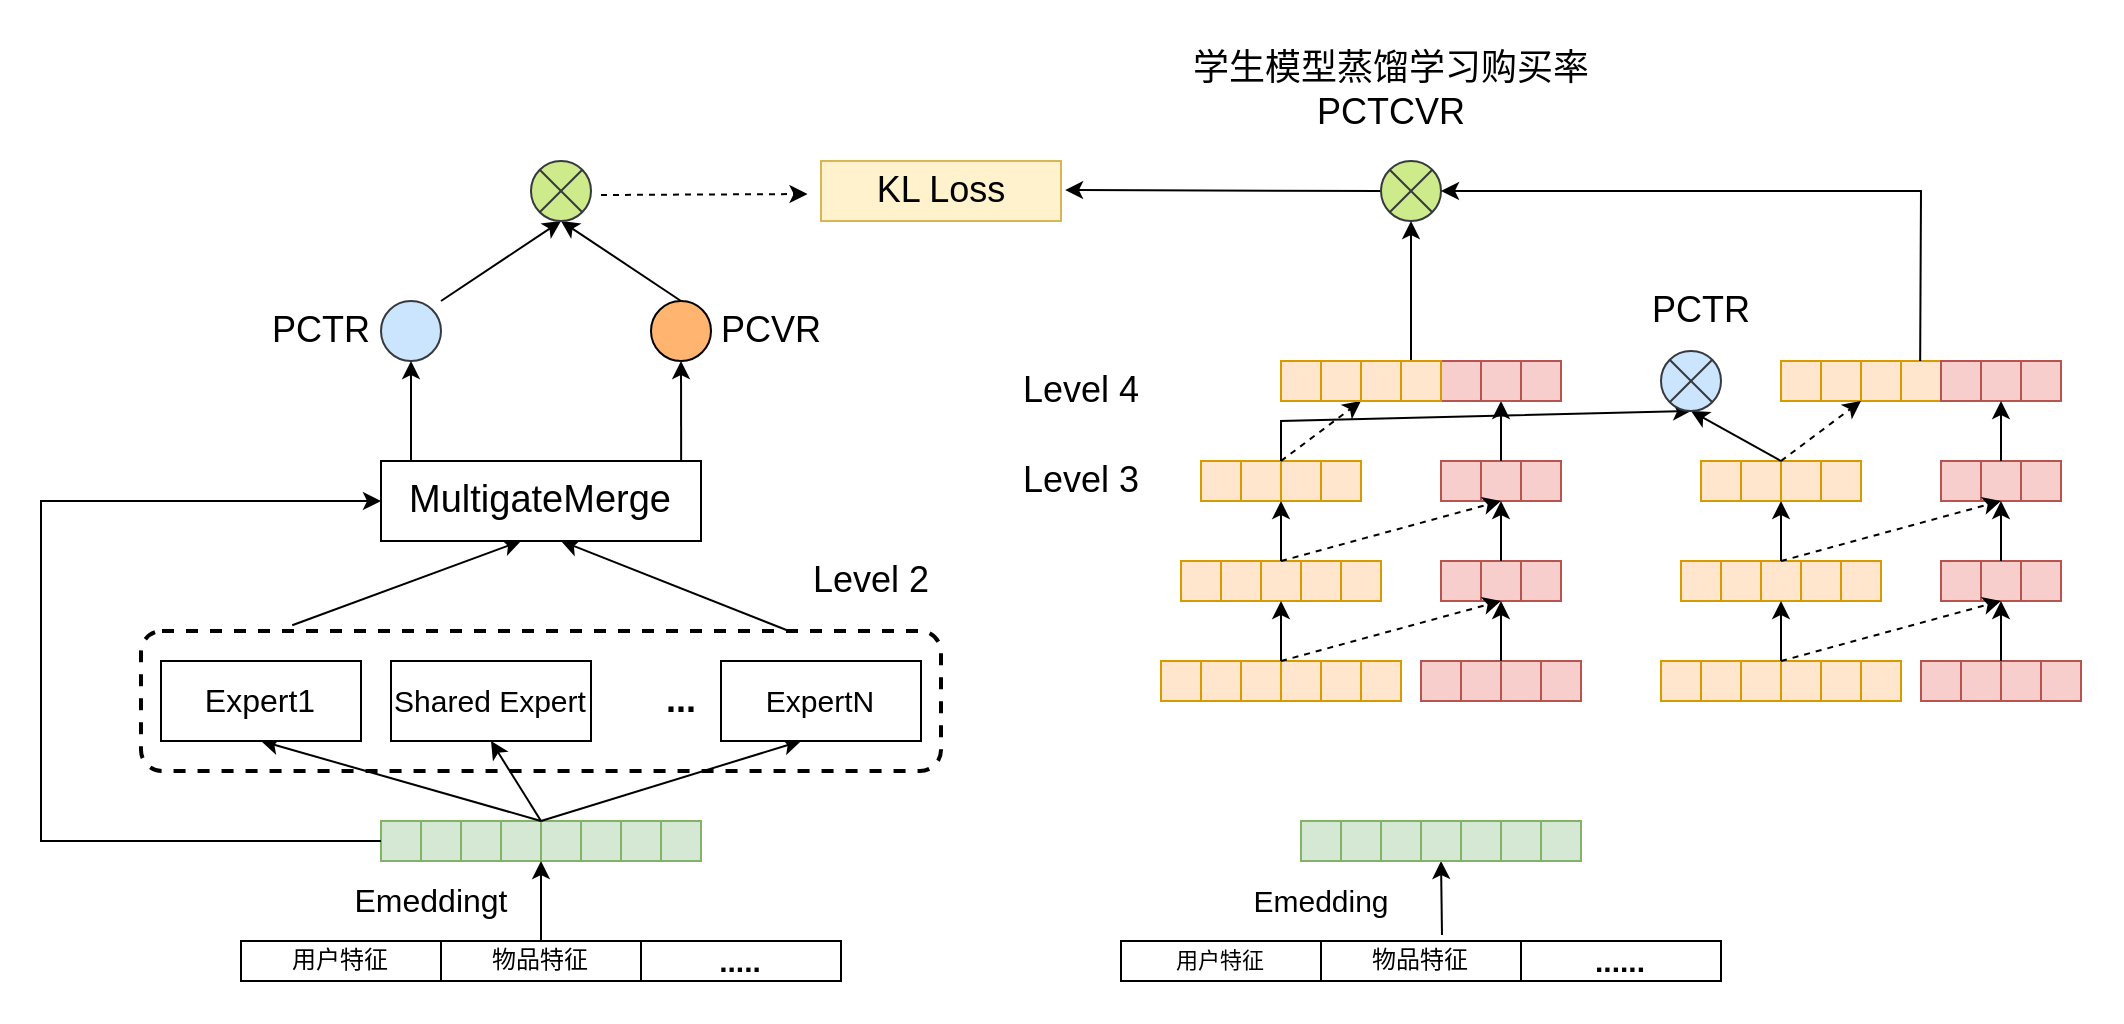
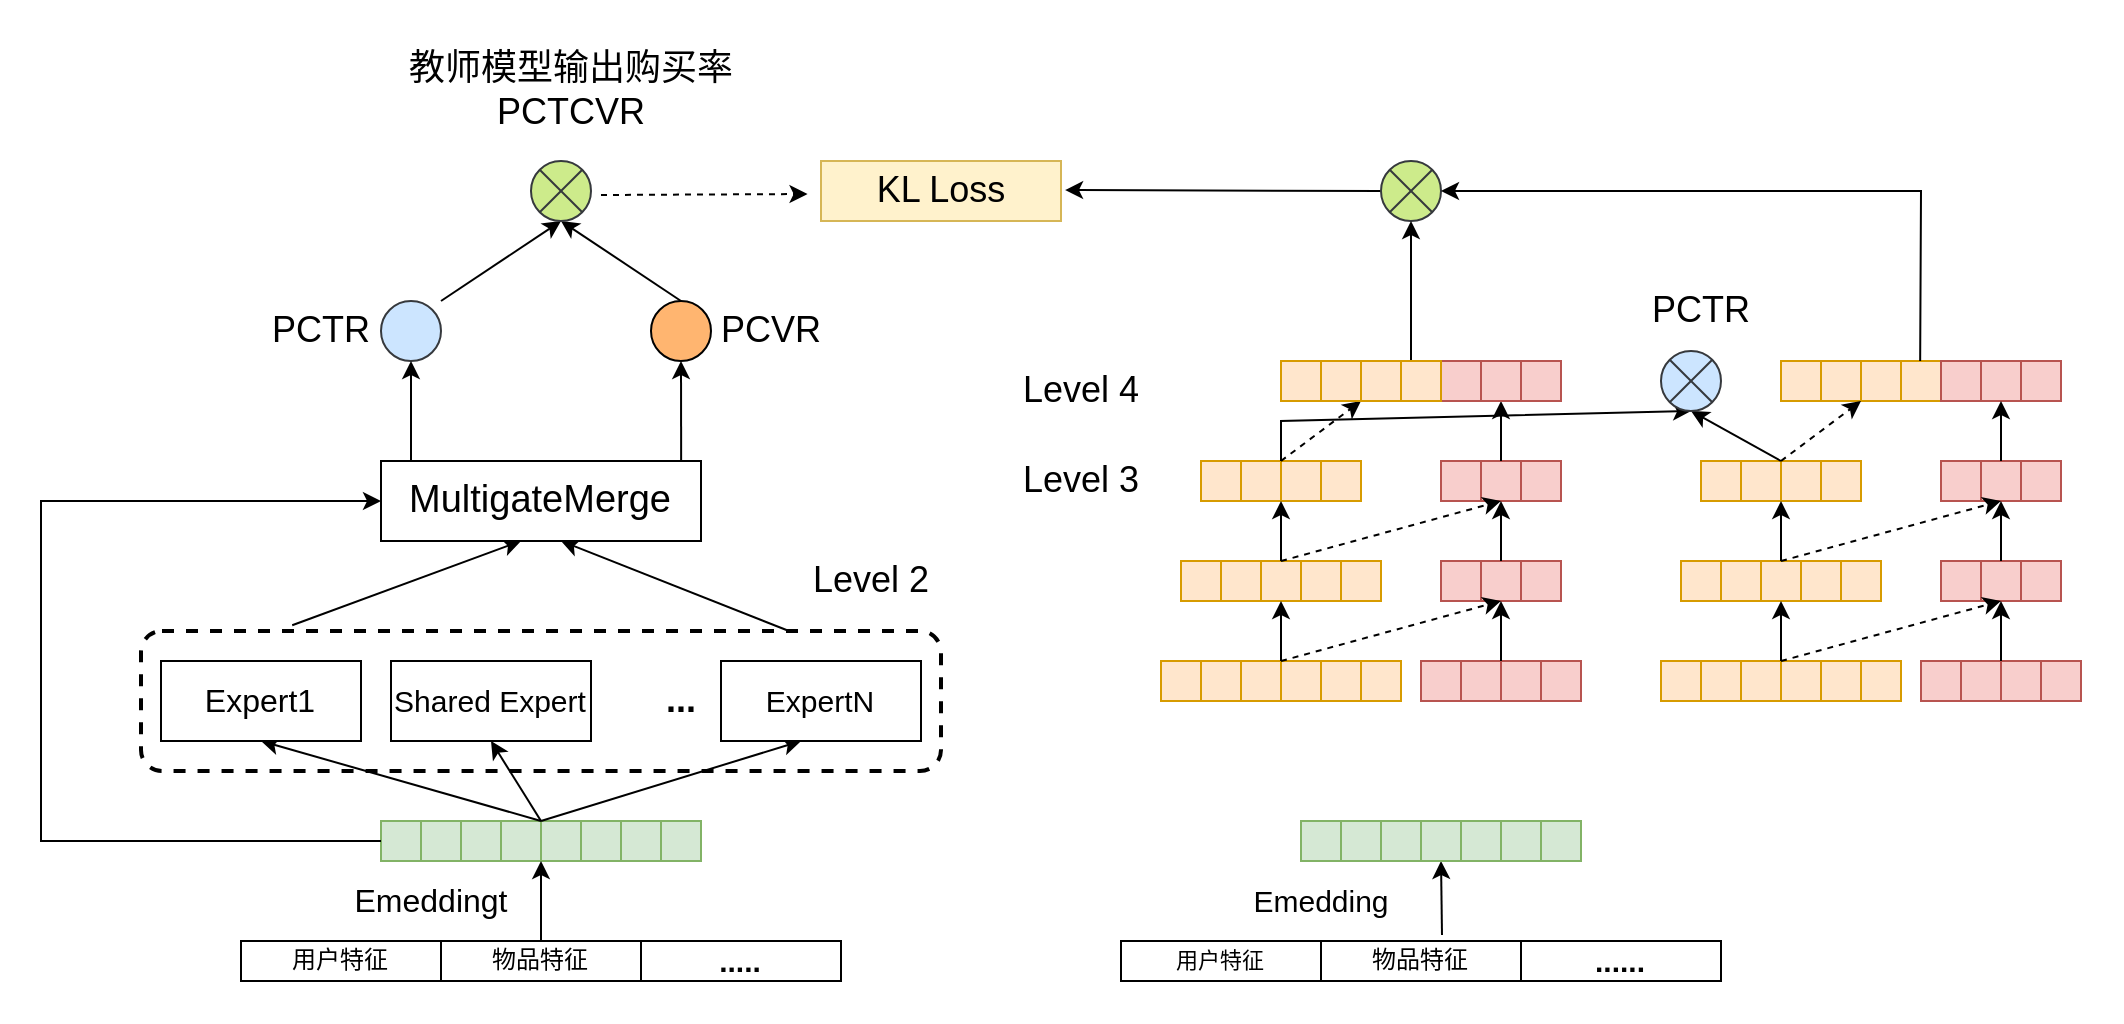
node "教师模型输出购买率 PCTCVR": added
node "学生模型蒸馏学习购买率 PCTCVR": removed
